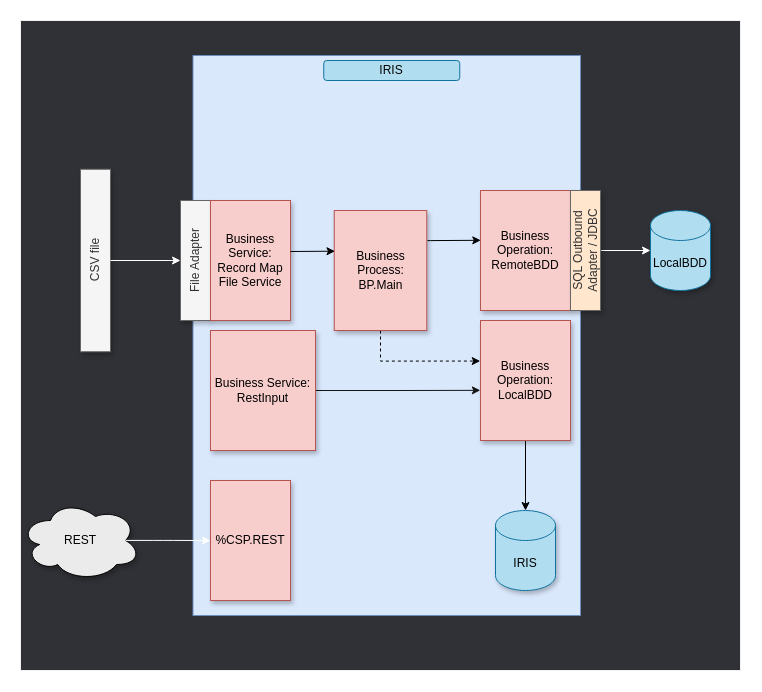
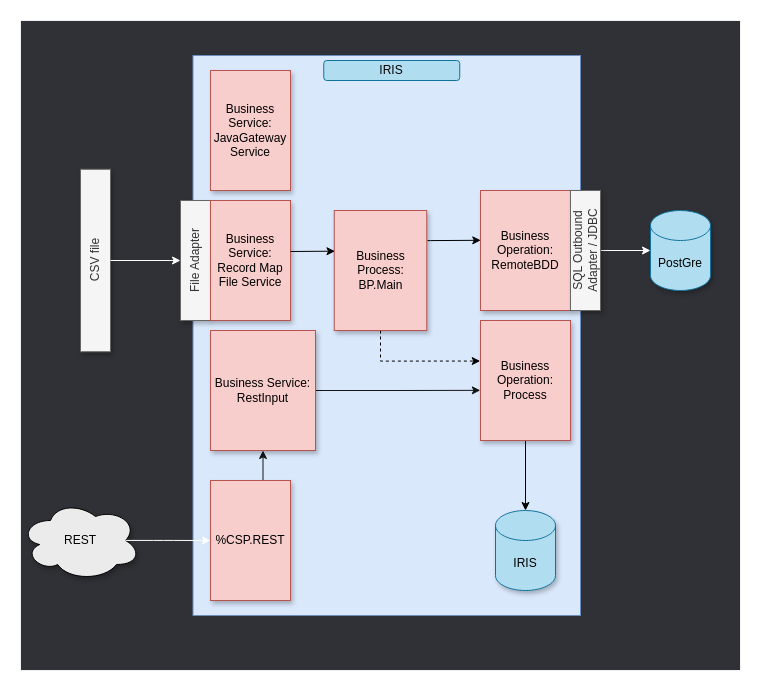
node "Business Service: JavaGateway Service": added
node "SQL Outbound Adapter / JDBC": fillcolor #ffe6cc -> #f5f5f5
node "LocalBDD": label "LocalBDD" -> "PostGre"
node "Business Operation: LocalBDD": label "Business Operation: LocalBDD" -> "Business Operation: Process"
edge "%CSP.REST" -> "Business Service: RestInput": added
